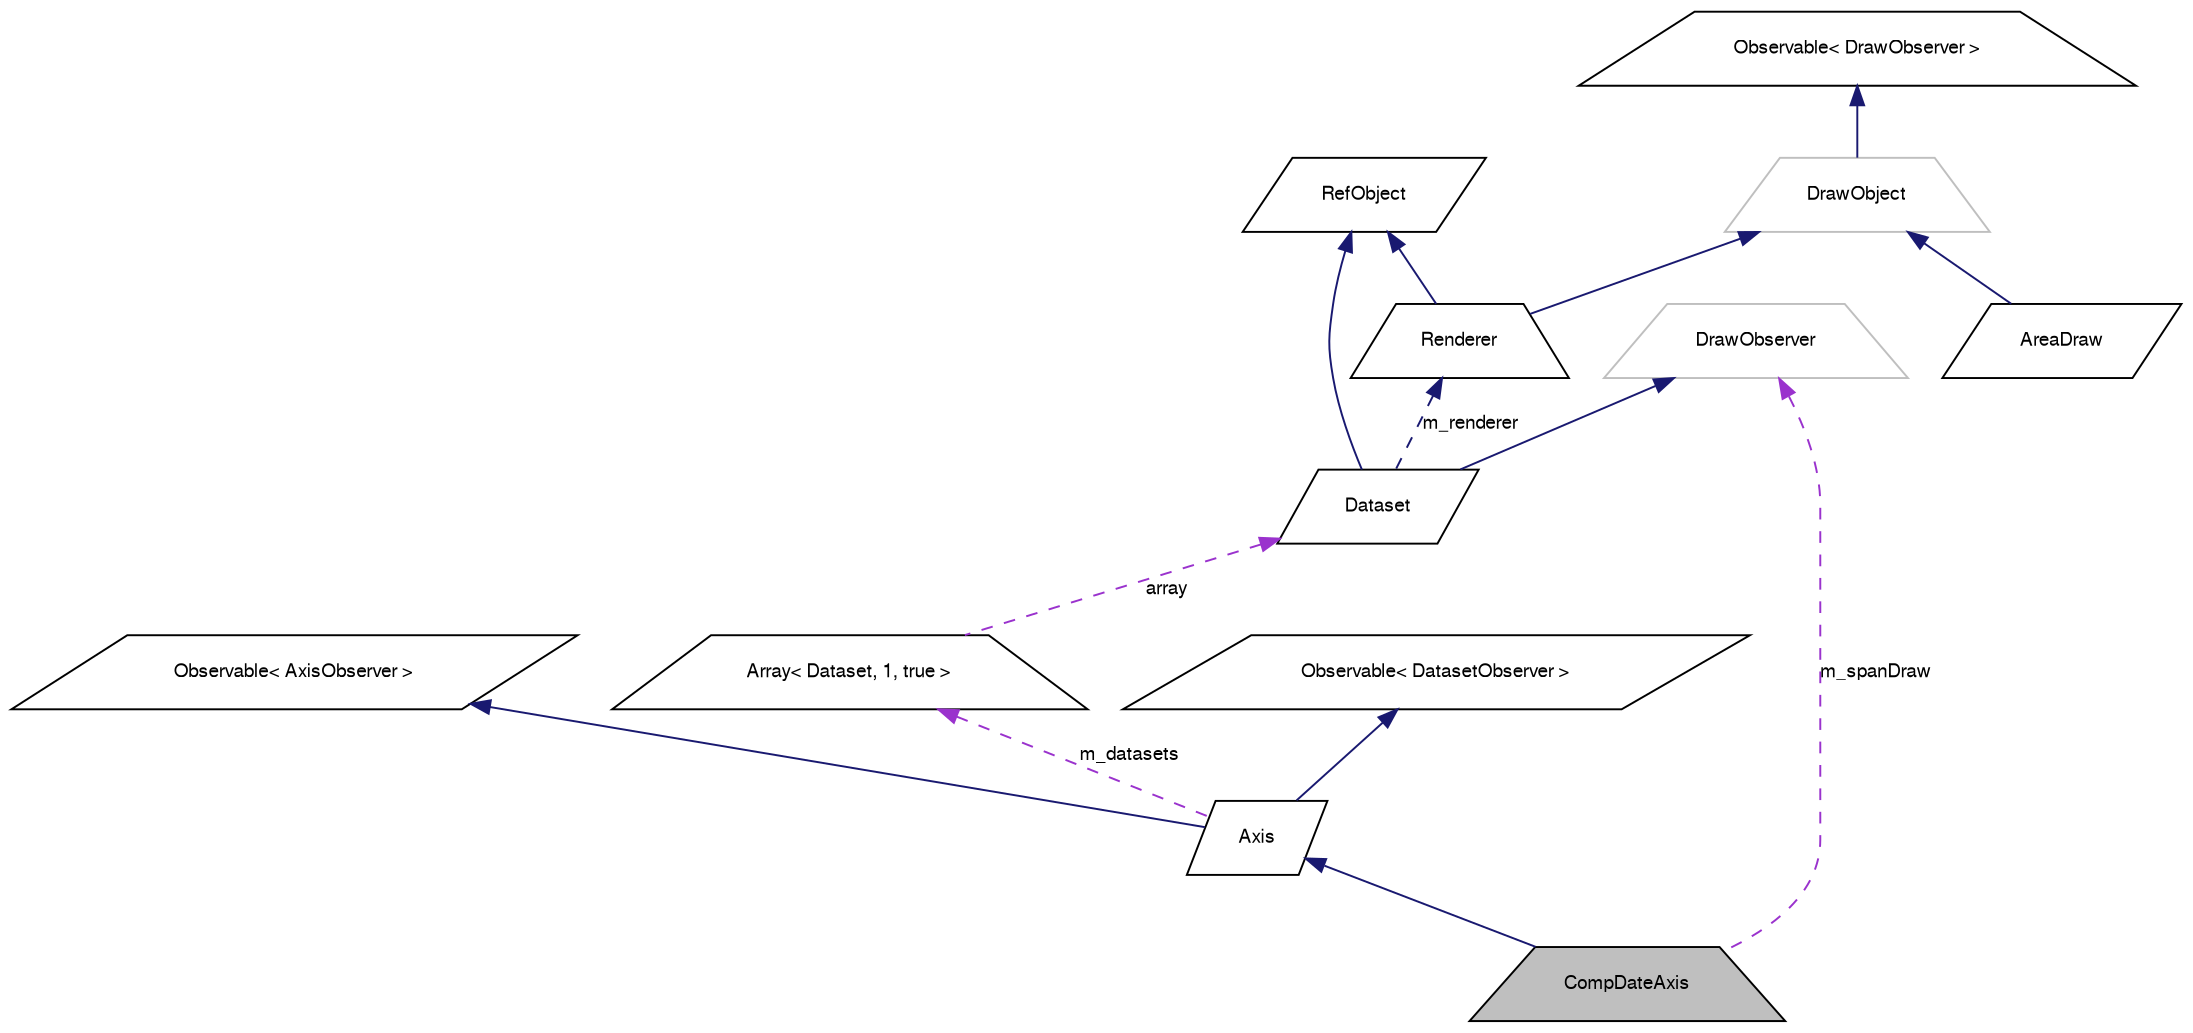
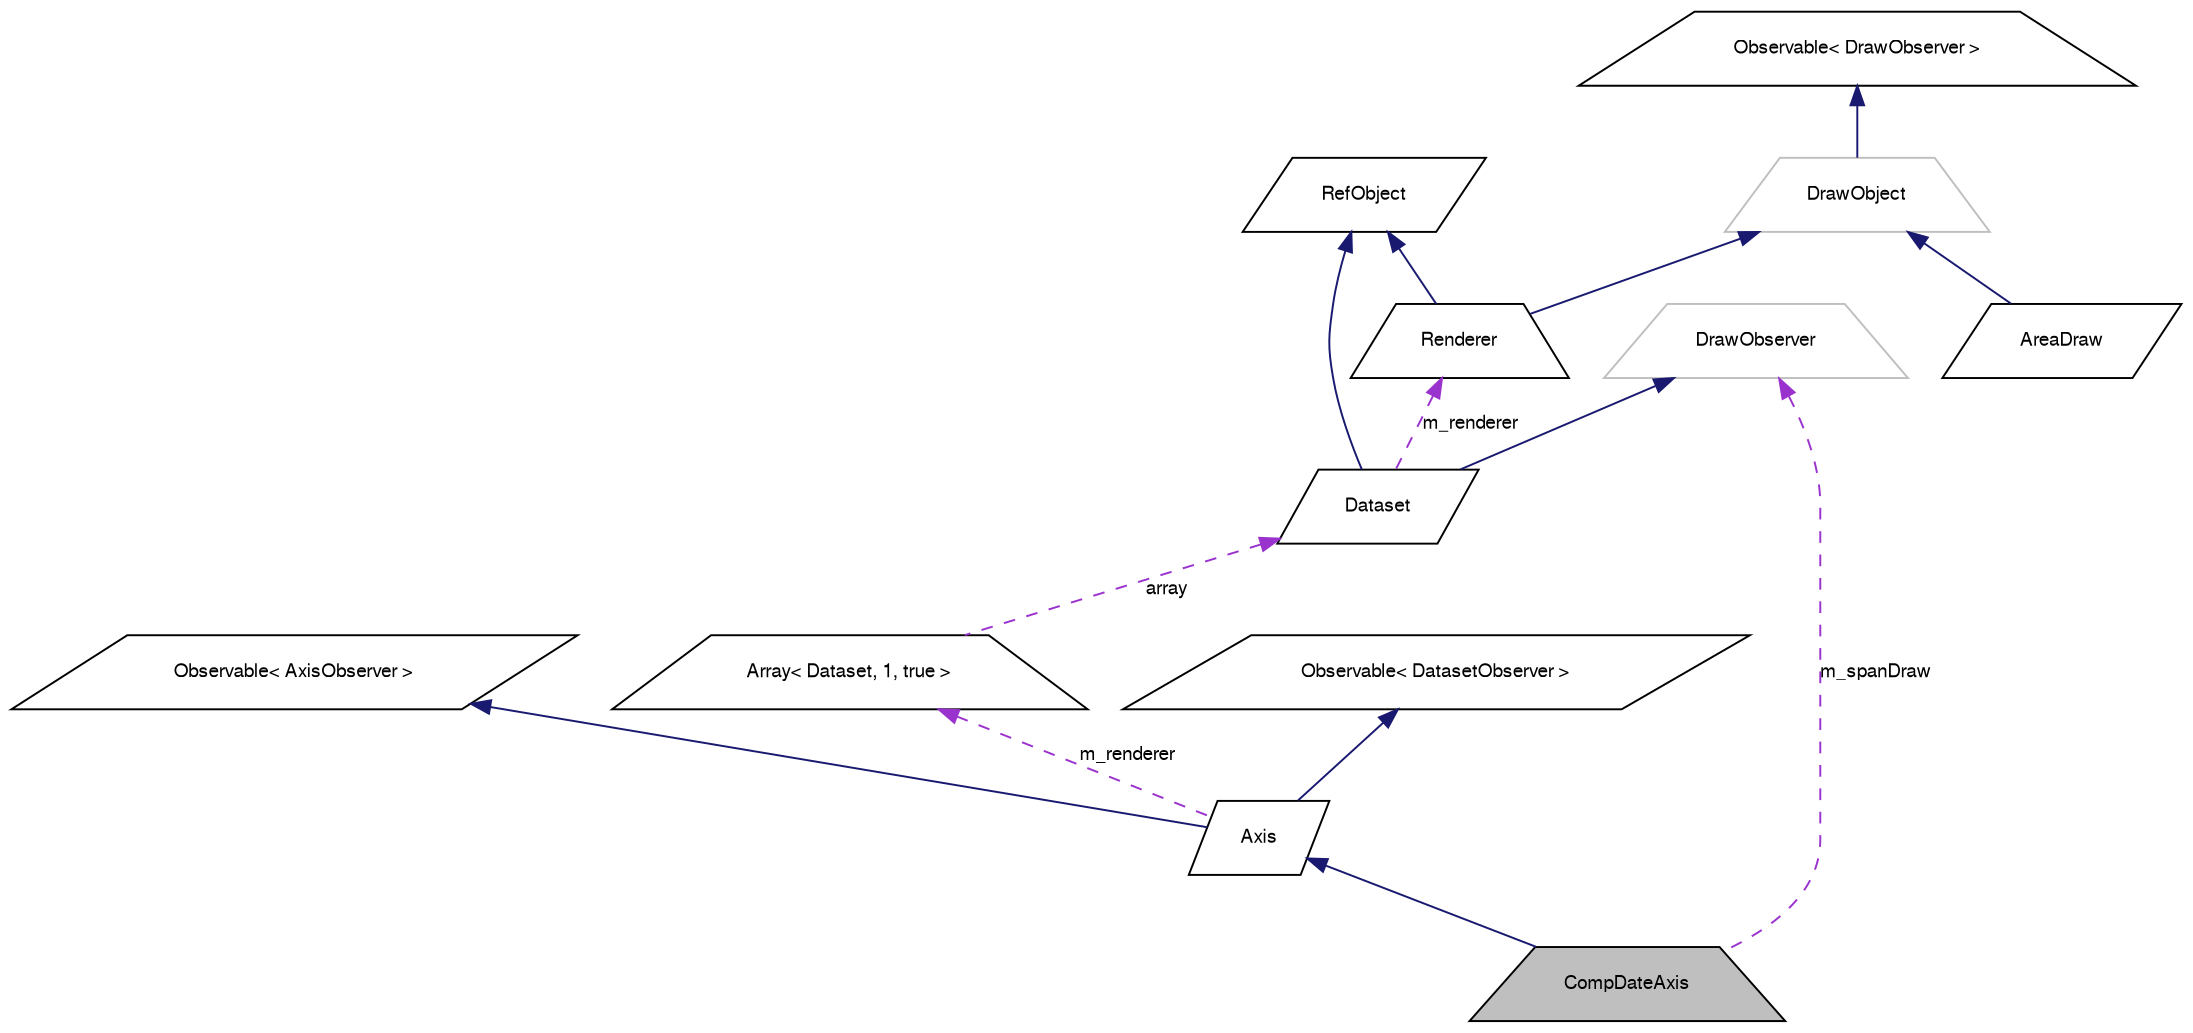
edge "Dataset" -> "Renderer": color midnightblue -> darkorchid3
edge "Axis" -> "Array< Dataset, 1, true >": label "m_datasets" -> "m_renderer"
